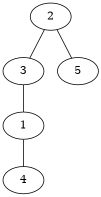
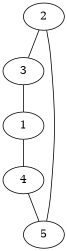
edge "4" -- "5": added
